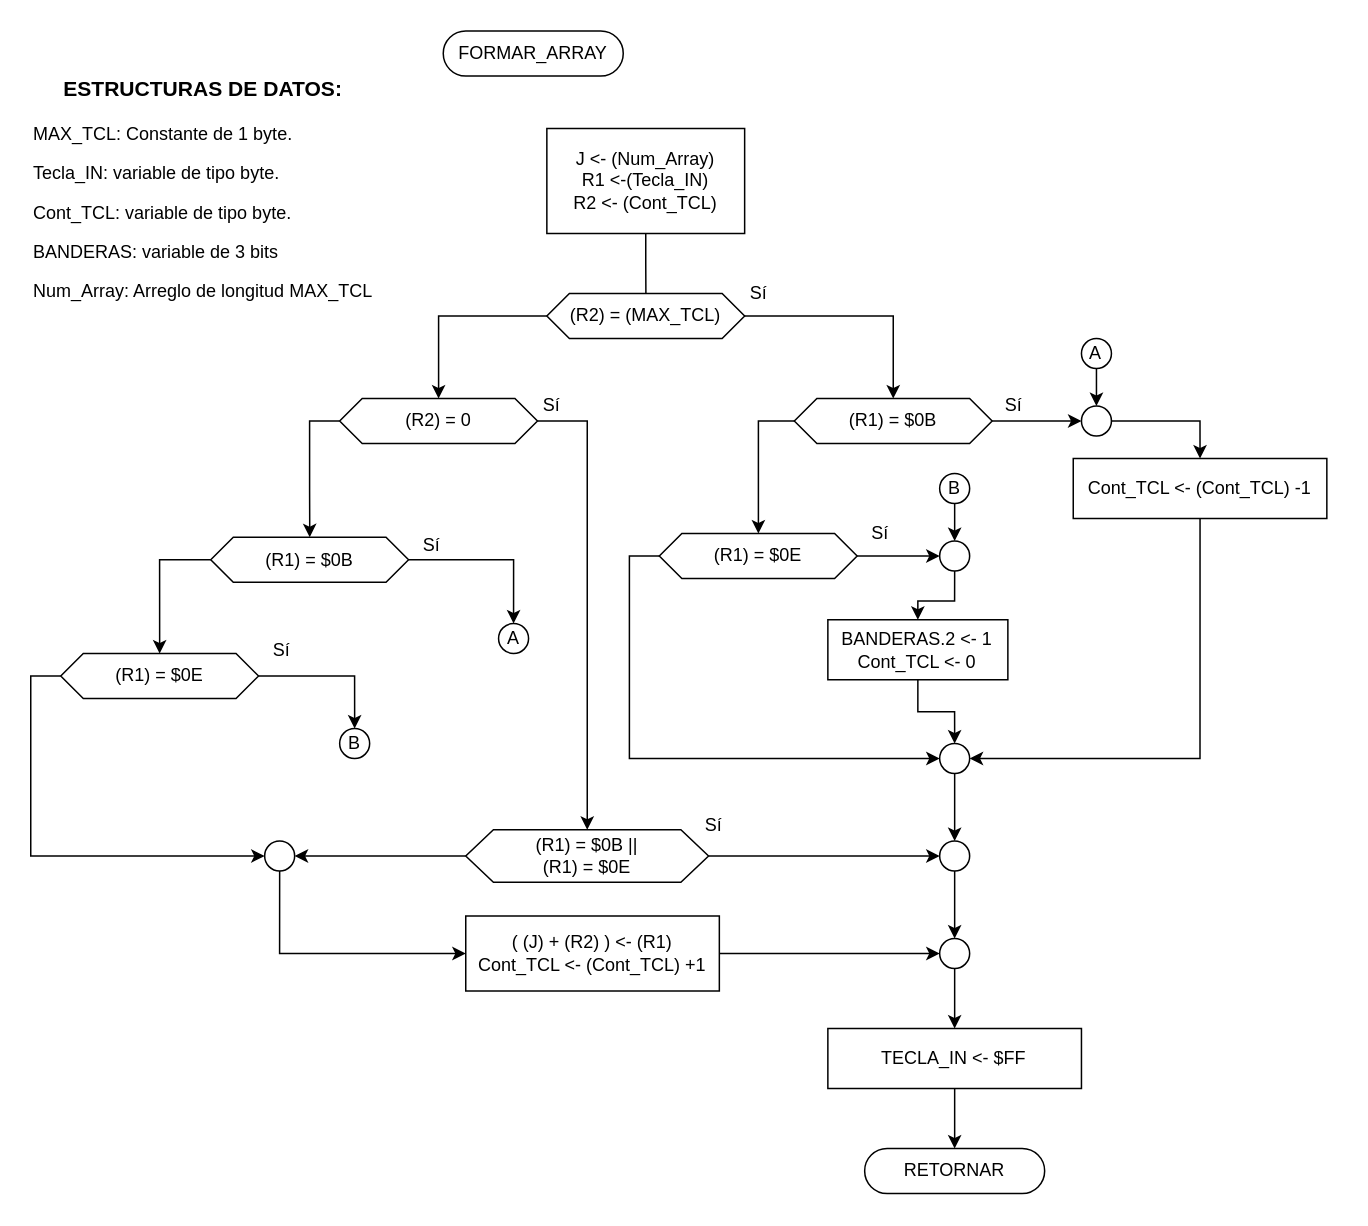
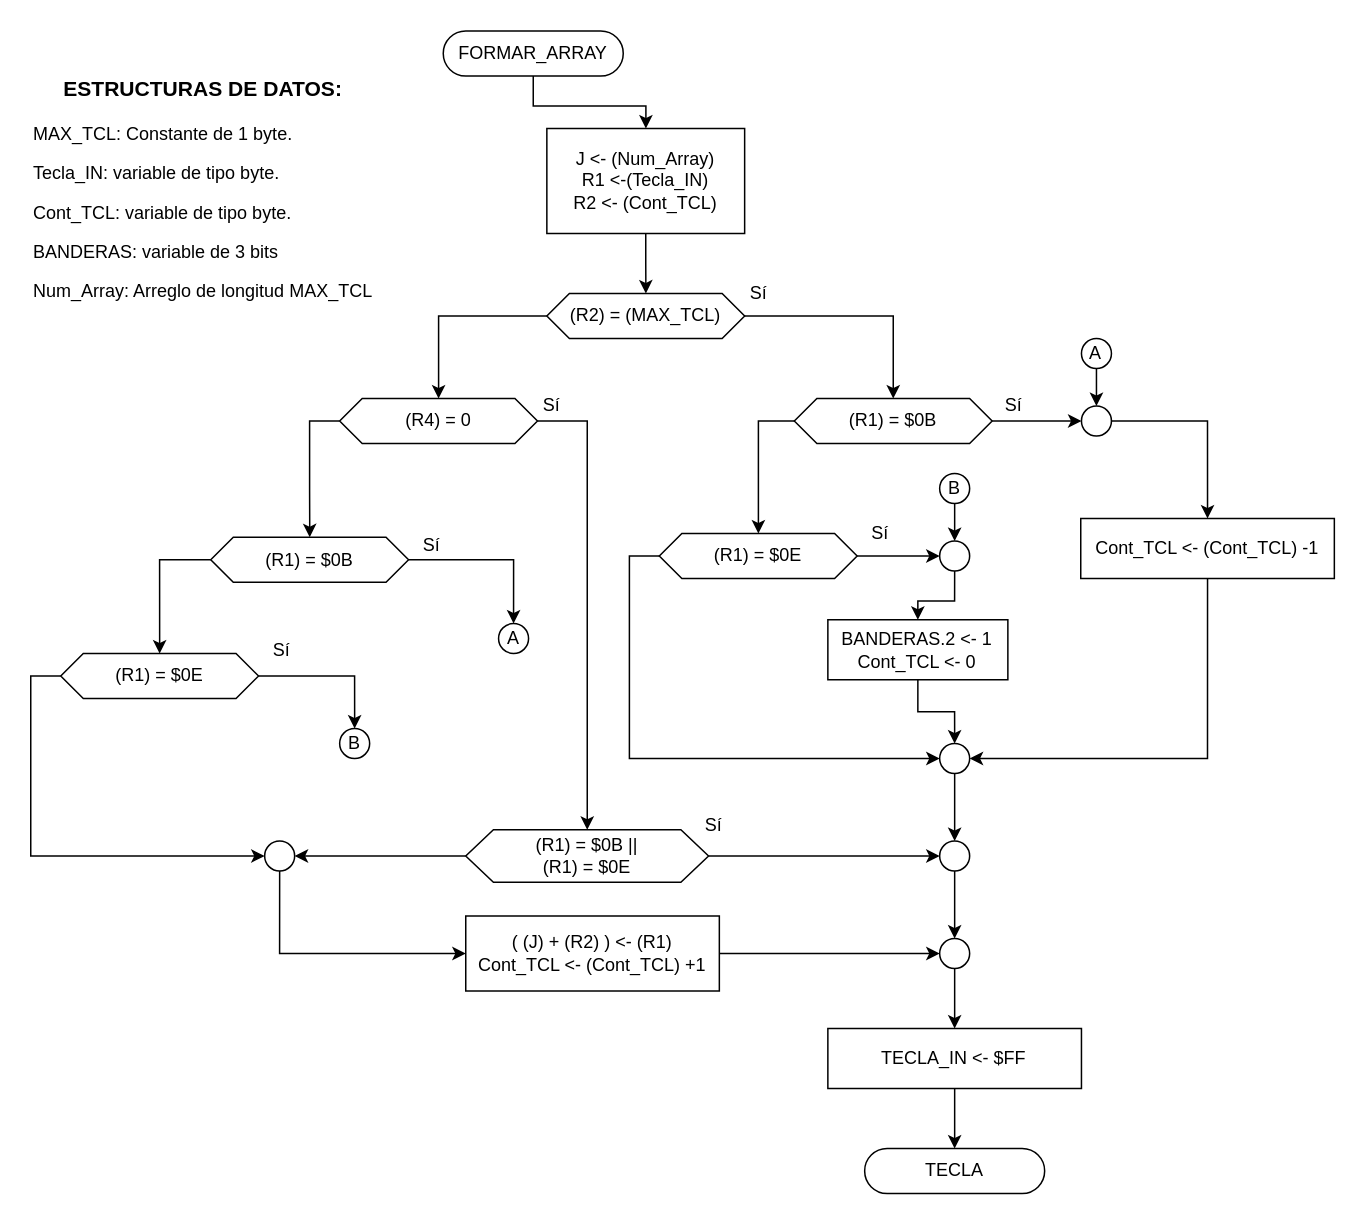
edge "FORMAR_ARRAY" -> "J <- (Num_Array) R1 <-(Tecla_IN) R2 <- (Cont_TCL)": added
edge "J <- (Num_Array) R1 <-(Tecla_IN) R2 <- (Cont_TCL)" -- "(R2) = (MAX_TCL)": arrowhead none -> classic
node "(R2) = 0": label "(R2) = 0" -> "(R4) = 0"
node "Cont_TCL <- (Cont_TCL) -1": moved (1200, 488) -> (1208, 548)
node "RETORNAR": label "RETORNAR" -> "TECLA"
